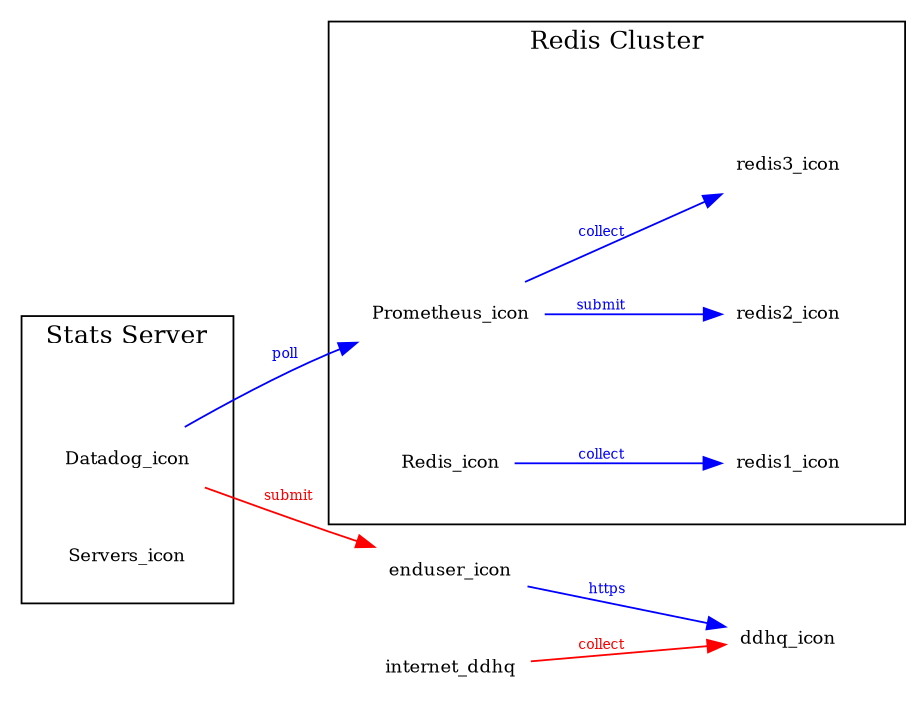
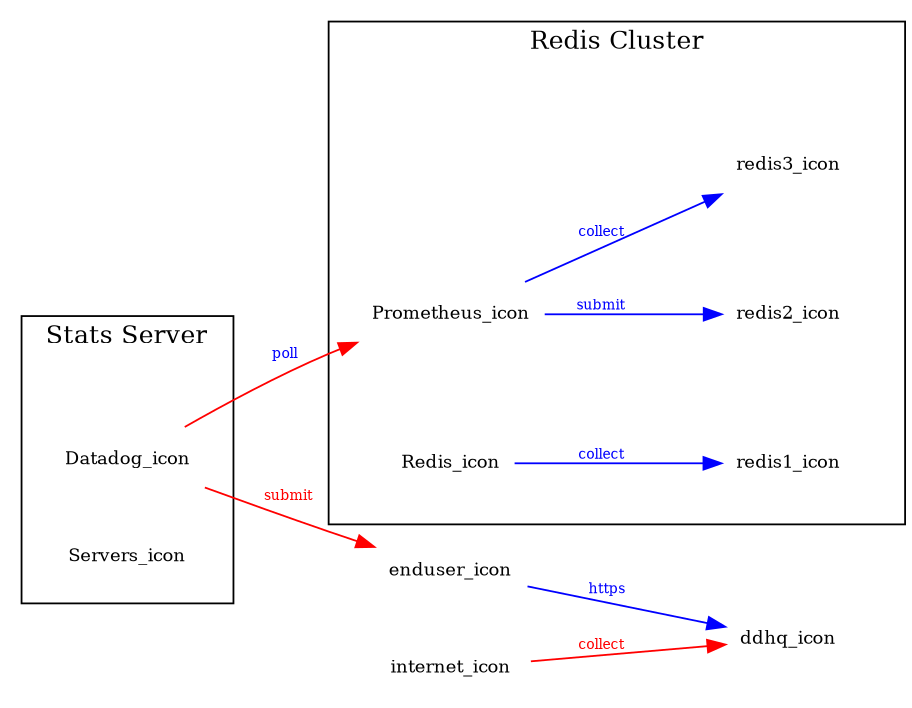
edge "Datadog_icon" -> "Prometheus_icon": color blue -> red
node "internet_ddhq": label "internet_ddhq" -> "internet_icon"
